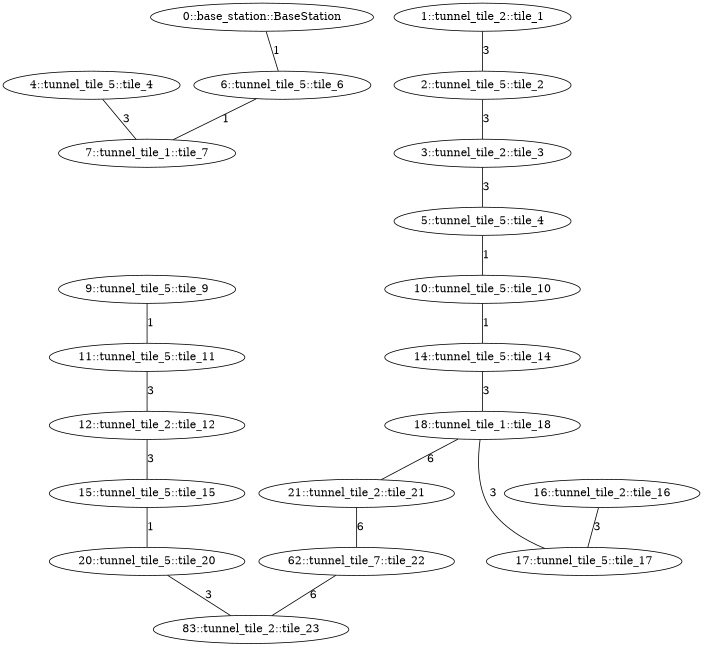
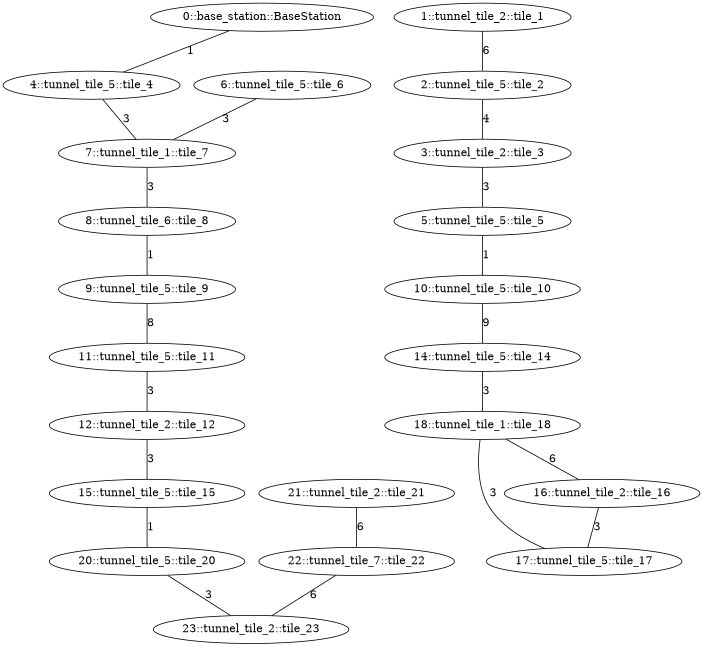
edge "0::base_station::BaseStation" -- "6::tunnel_tile_5::tile_6": now "0::base_station::BaseStation" -- "4::tunnel_tile_5::tile_4"
edge "1::tunnel_tile_2::tile_1" -- "2::tunnel_tile_5::tile_2": label "3" -> "6"
edge "6::tunnel_tile_5::tile_6" -- "7::tunnel_tile_1::tile_7": label "1" -> "3"
edge "2::tunnel_tile_5::tile_2" -- "3::tunnel_tile_2::tile_3": label "3" -> "4"
node "8::tunnel_tile_6::tile_8": added
node "5::tunnel_tile_5::tile_4": label "5::tunnel_tile_5::tile_4" -> "5::tunnel_tile_5::tile_5"
edge "9::tunnel_tile_5::tile_9" -- "11::tunnel_tile_5::tile_11": label "1" -> "8"
edge "10::tunnel_tile_5::tile_10" -- "14::tunnel_tile_5::tile_14": label "1" -> "9"
edge "18::tunnel_tile_1::tile_18" -- "21::tunnel_tile_2::tile_21": now "18::tunnel_tile_1::tile_18" -- "16::tunnel_tile_2::tile_16"
node "62::tunnel_tile_7::tile_22": label "62::tunnel_tile_7::tile_22" -> "22::tunnel_tile_7::tile_22"
node "83::tunnel_tile_2::tile_23": label "83::tunnel_tile_2::tile_23" -> "23::tunnel_tile_2::tile_23"
